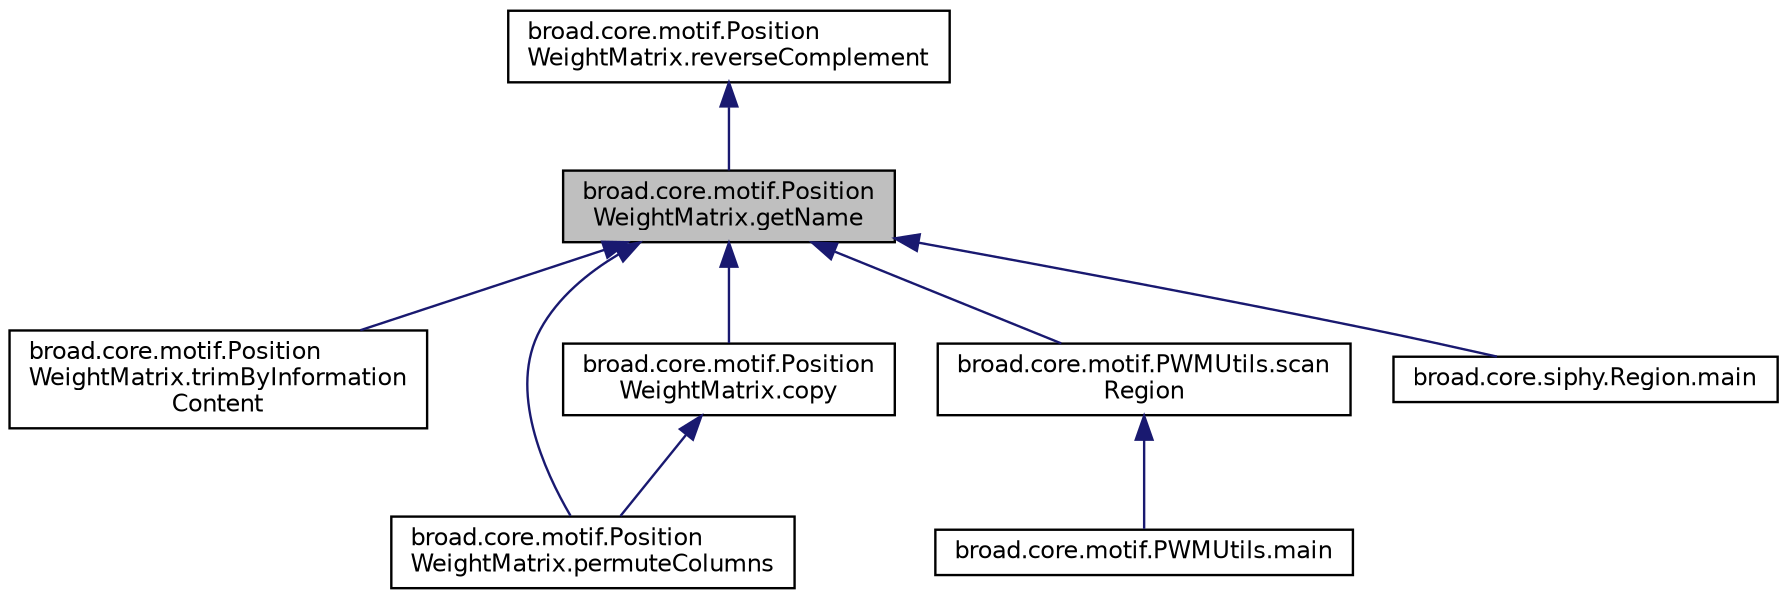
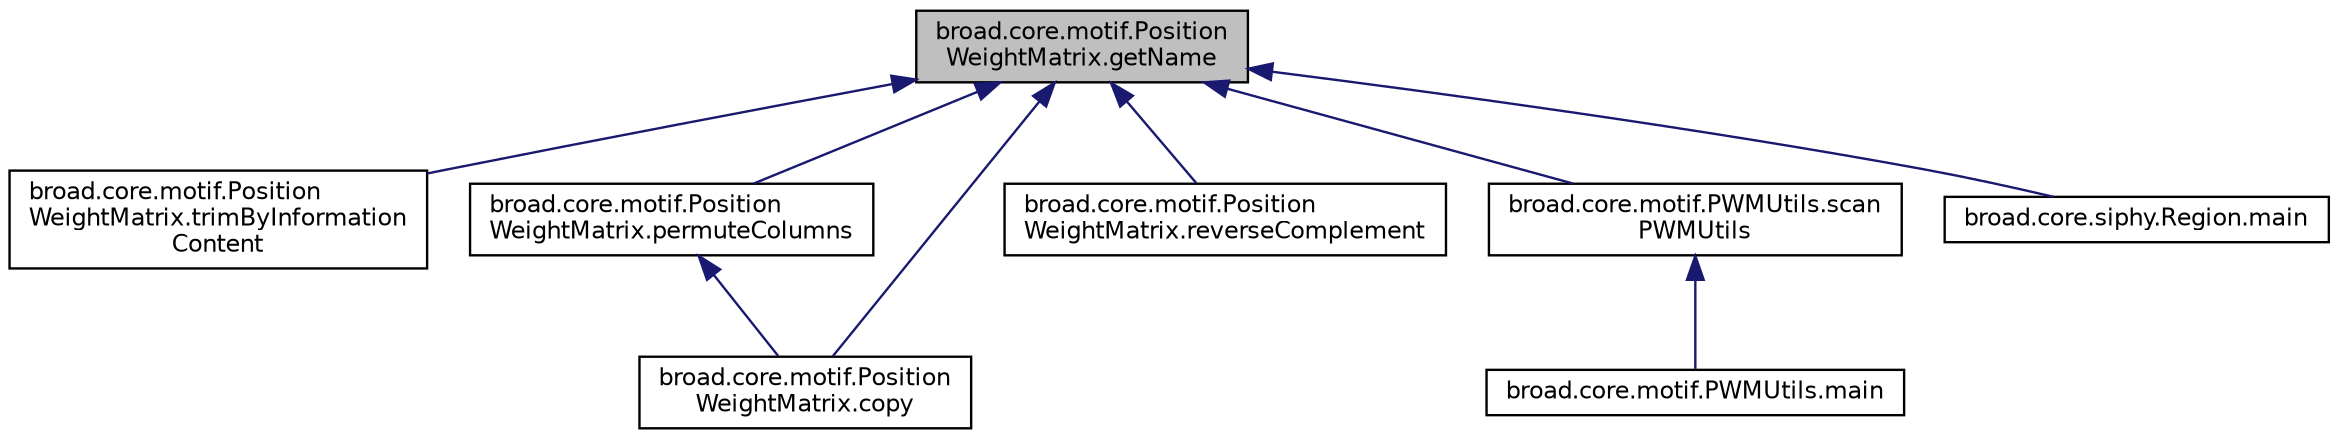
edge "broad.core.motif.Position WeightMatrix.getName" -> "broad.core.motif.Position WeightMatrix.reverseComplement": reversed
node "broad.core.motif.PWMUtils.scan Region": label "broad.core.motif.PWMUtils.scan Region" -> "broad.core.motif.PWMUtils.scan PWMUtils"
edge "broad.core.motif.Position WeightMatrix.permuteColumns" -> "broad.core.motif.Position WeightMatrix.copy": reversed
